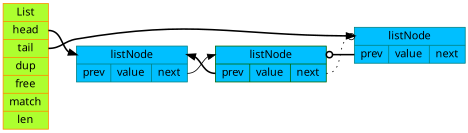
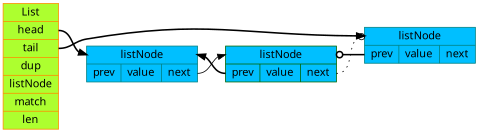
node "List": text "free" -> "listNode"
